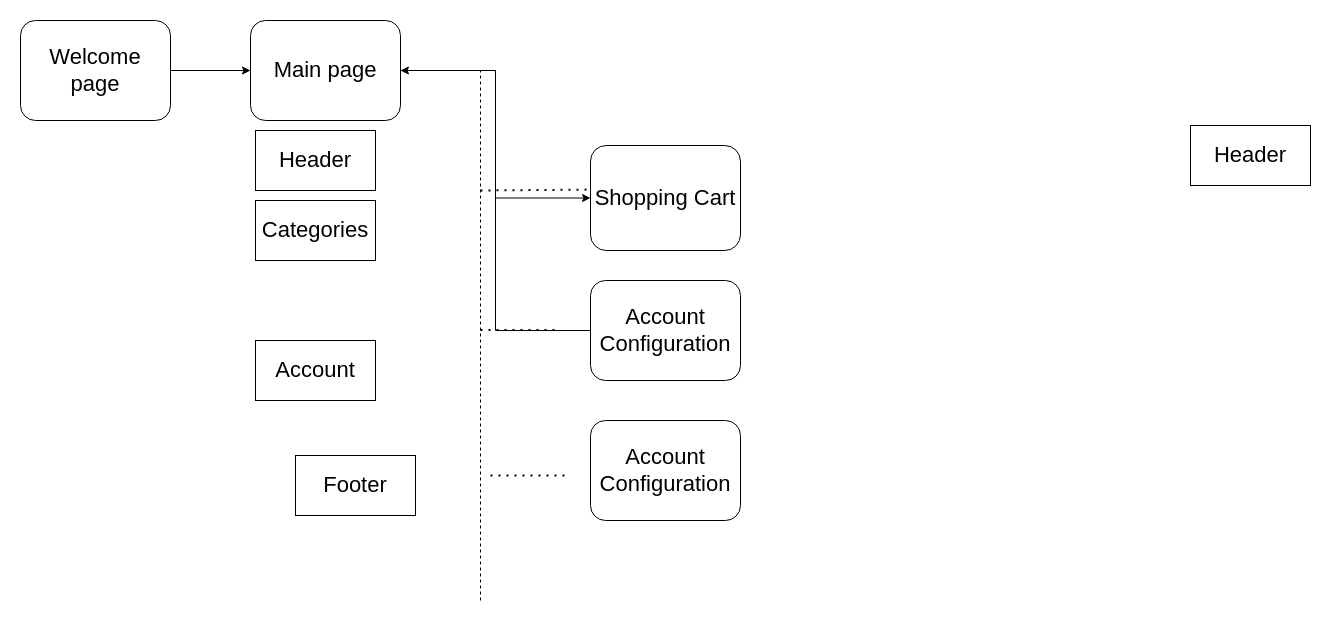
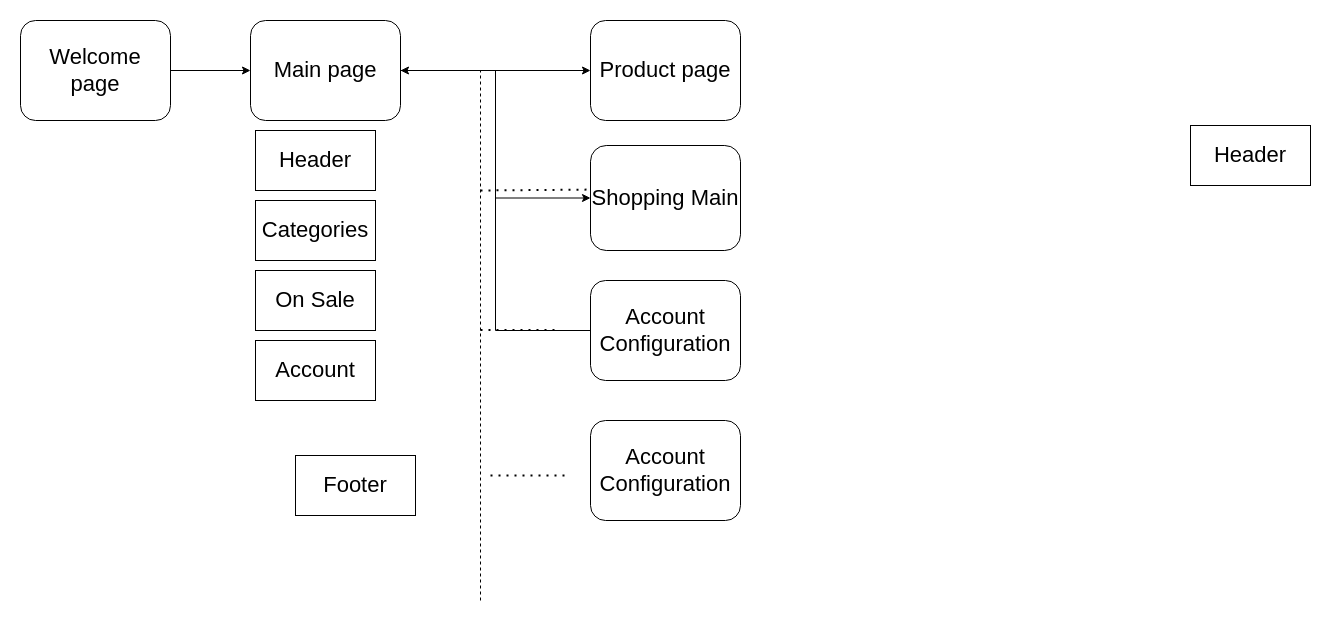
edge "Main page" -> "Product page": added
node "Product page": added
node "Shopping Cart": label "Shopping Cart" -> "Shopping Main"
node "On Sale": added
